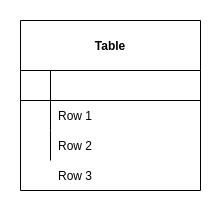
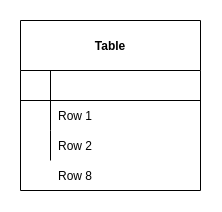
node "Row 3": label "Row 3" -> "Row 8"
